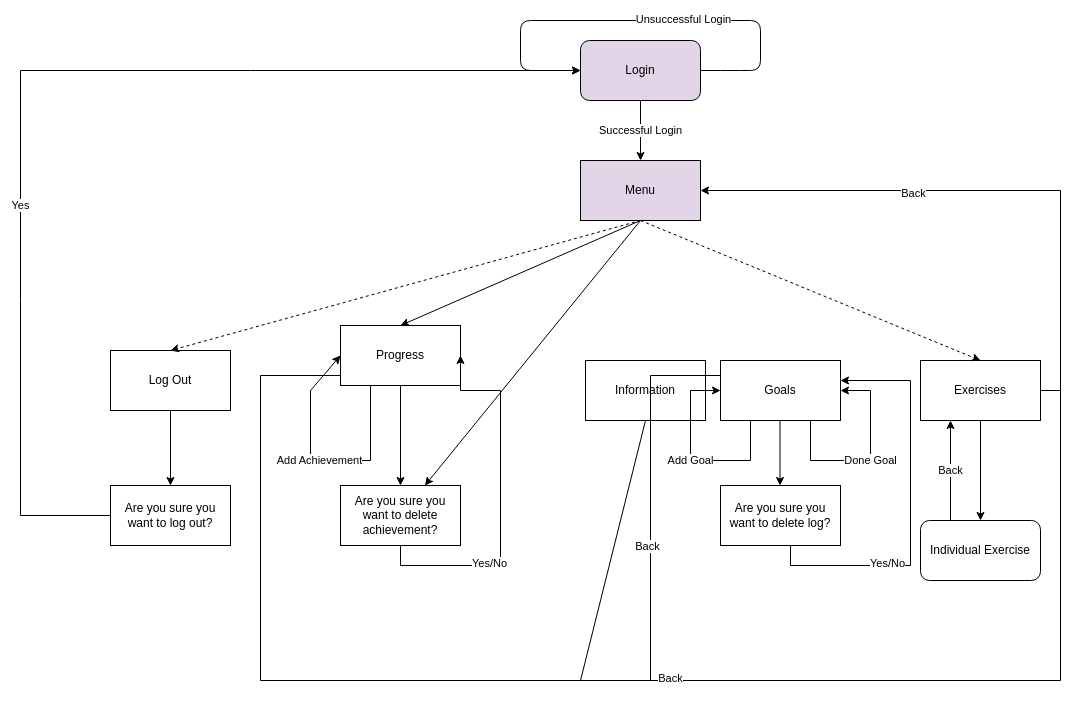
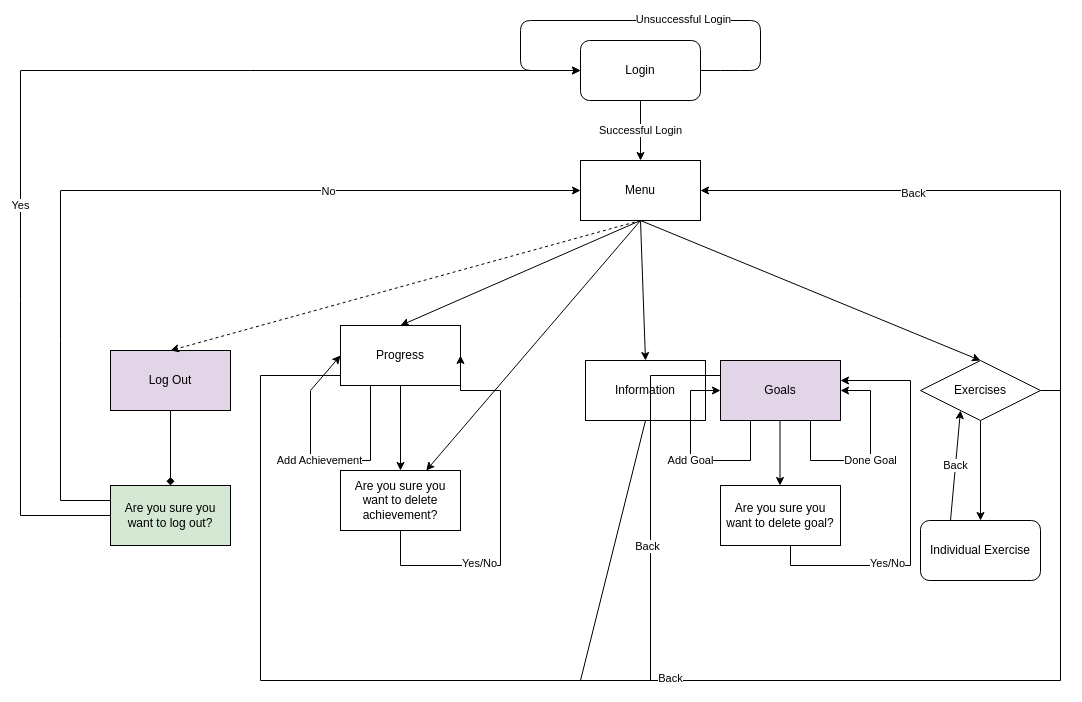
node "Login": fillcolor #e1d5e7 -> #ffffff
edge "Are you sure you want to log out?" -> "Menu": added, label "No"
node "Menu": fillcolor #e1d5e7 -> #ffffff
edge "Menu" -> "Information": added
edge "Menu" -> "Exercises": style dashed -> solid
node "Log Out": fillcolor #ffffff -> #e1d5e7
node "Goals": fillcolor #ffffff -> #e1d5e7
node "Exercises": shape rectangle -> diamond
edge "Log Out" -> "Are you sure you want to log out?": arrowhead classic -> diamond
node "Are you sure you want to log out?": fillcolor #ffffff -> #d5e8d4
node "Are you sure you want to delete achievement?": moved (401, 516) -> (401, 501)
node "Are you sure you want to delete log?": label "Are you sure you want to delete log?" -> "Are you sure you want to delete goal?"
